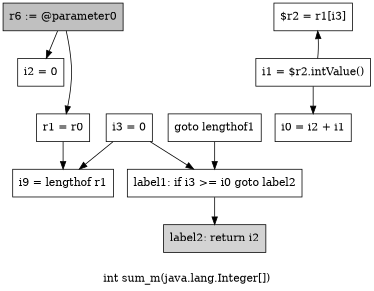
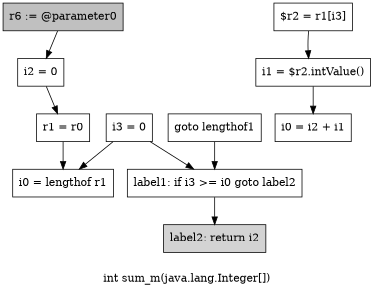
edge "i1 = $r2.intValue()" -> "$r2 = r1[i3]": reversed
edge "r6 := @parameter0" -> "r1 = r0": now "i2 = 0" -> "r1 = r0"
node "i9 = lengthof r1": label "i9 = lengthof r1" -> "i0 = lengthof r1"
